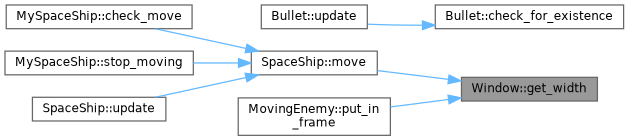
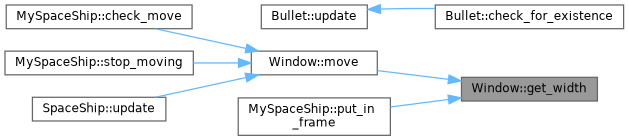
edge "Bullet::update" -> "Bullet::check_for_existence": reversed
node "SpaceShip::move": label "SpaceShip::move" -> "Window::move"
node "MovingEnemy::put_in _frame": label "MovingEnemy::put_in _frame" -> "MySpaceShip::put_in _frame"
